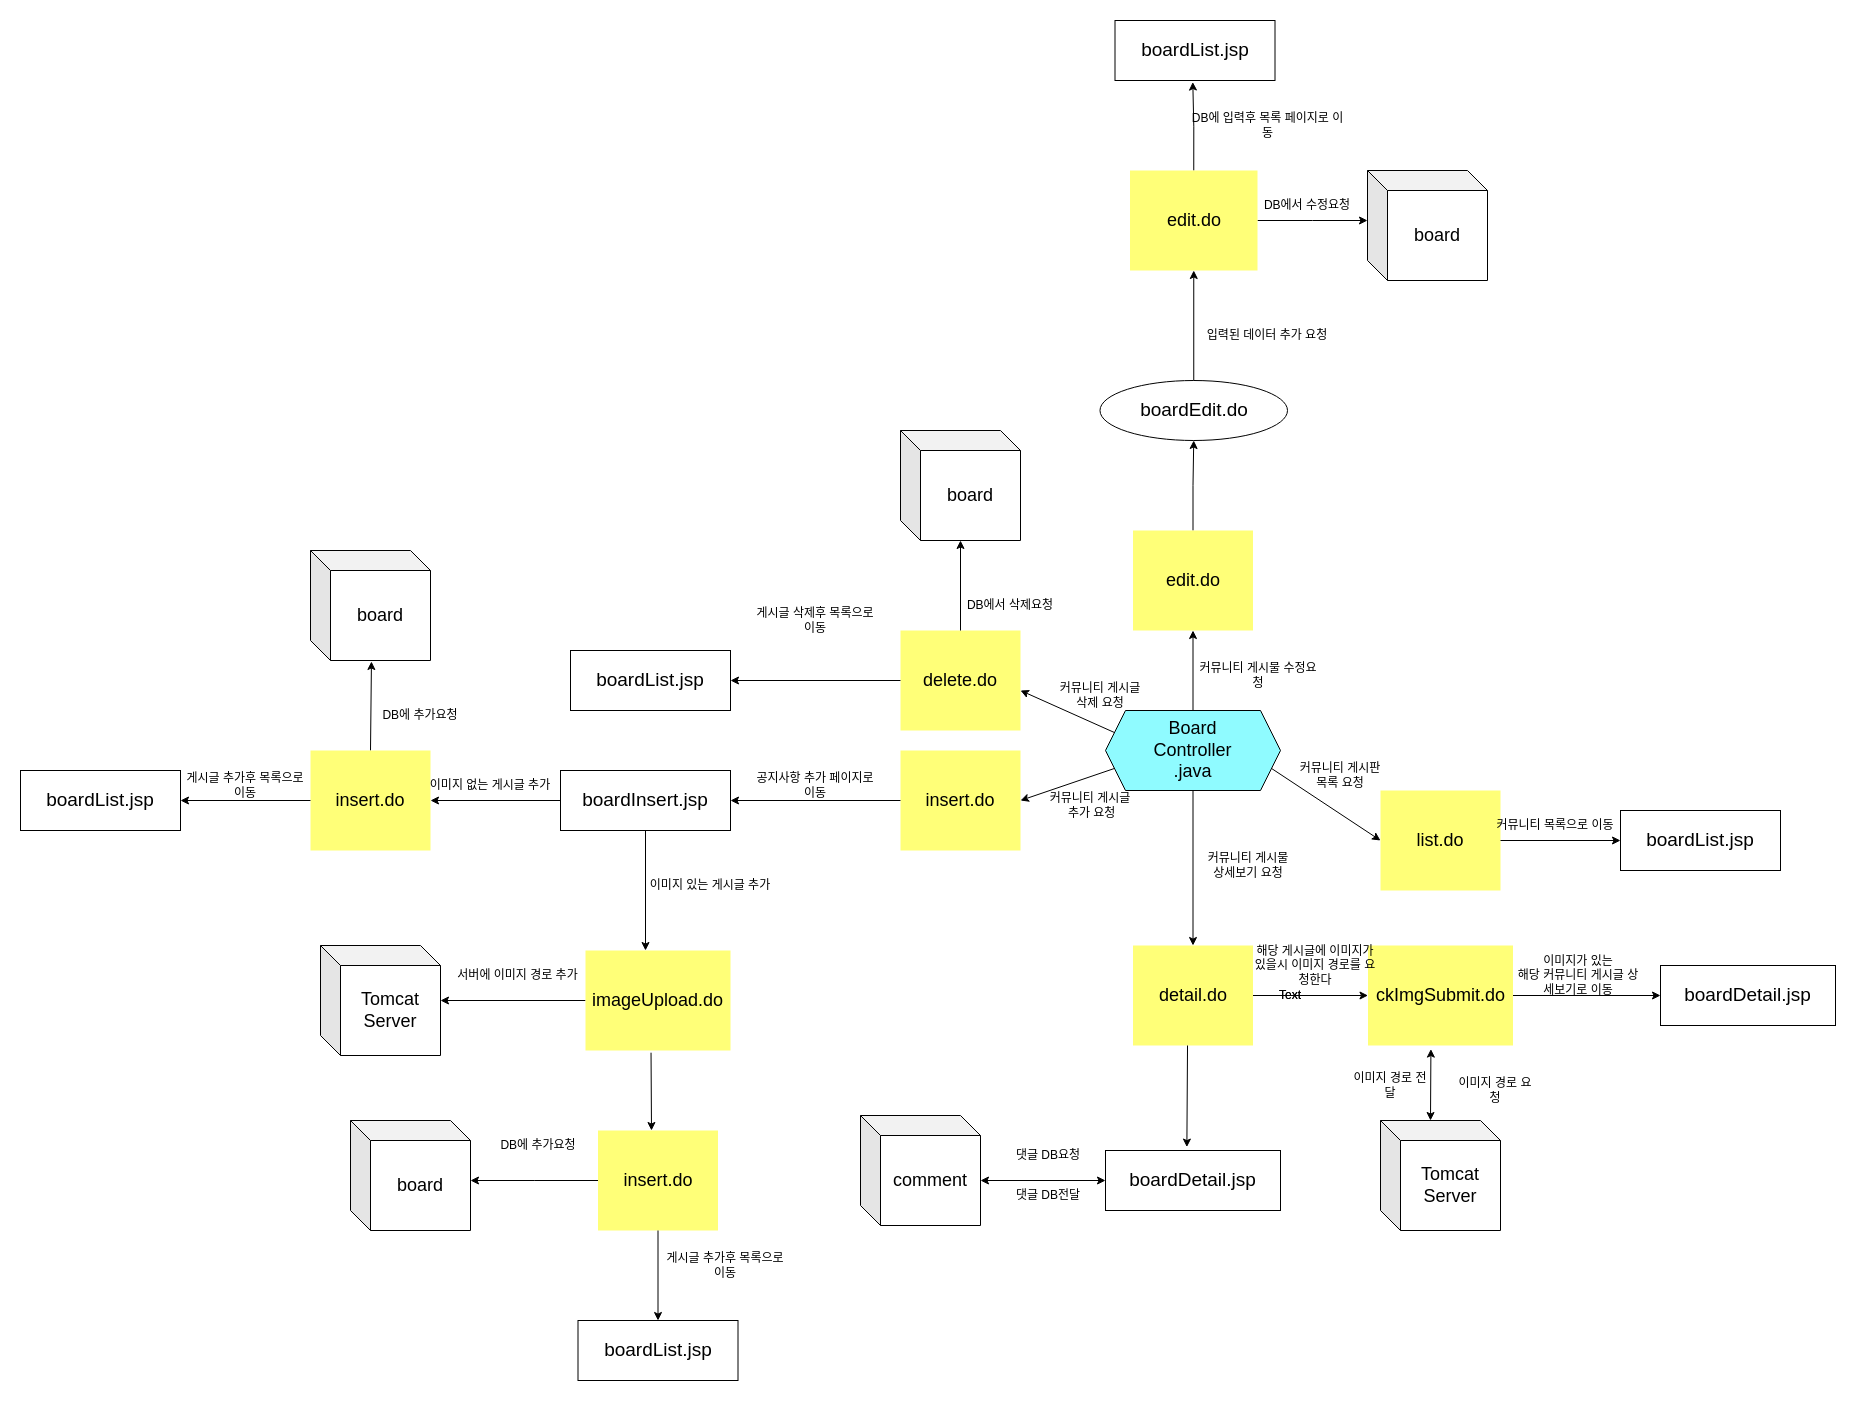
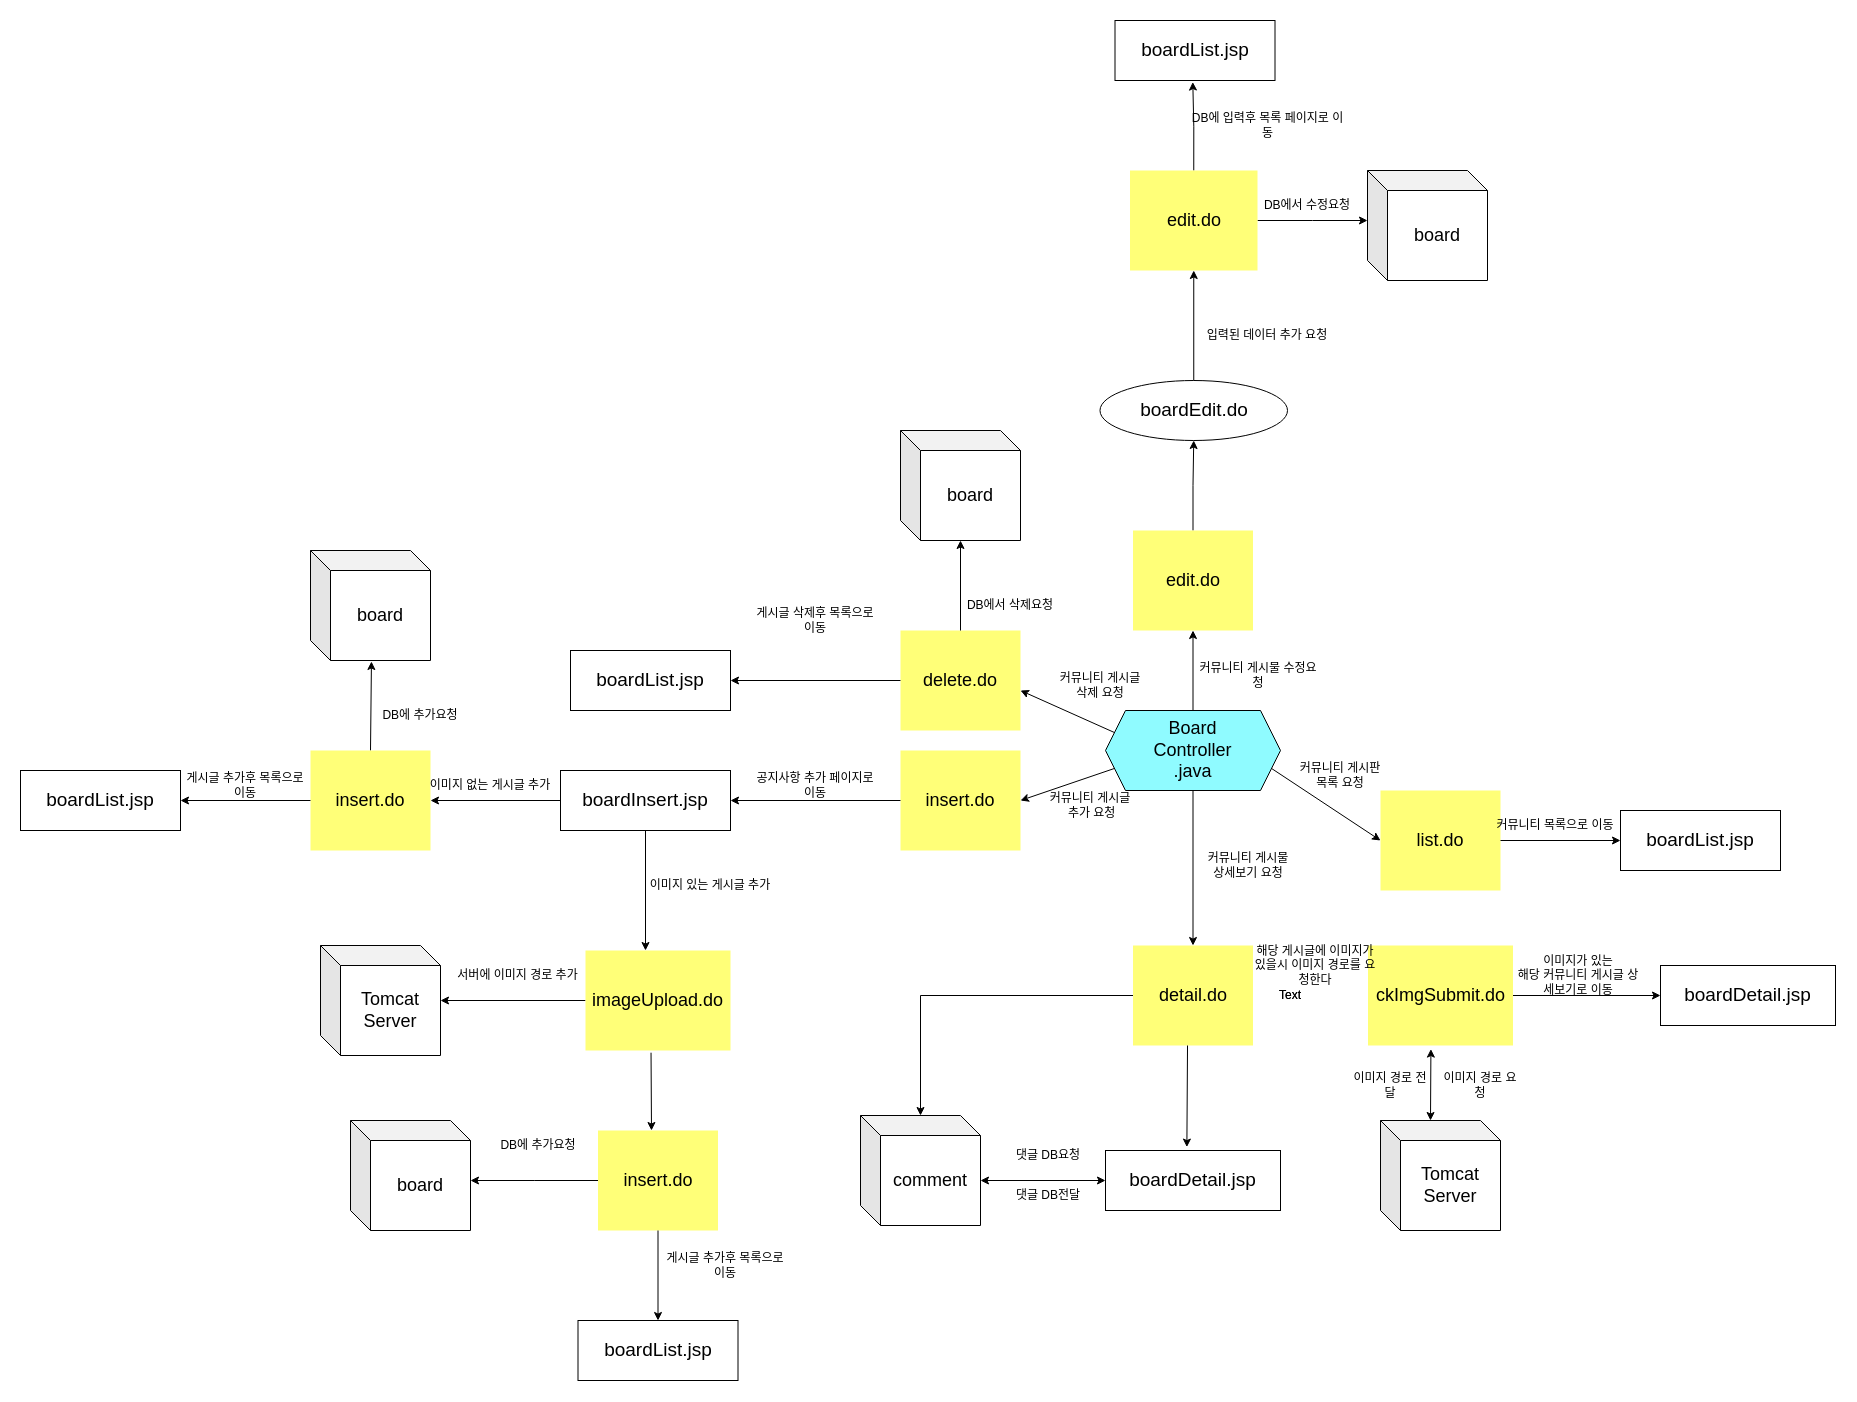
node "커뮤니티 게시글 삭제 요청": moved (1101, 696) -> (1101, 686)
edge "detail.do" -> "ckImgSubmit.do": now "detail.do" -> "comment"
node "이미지 경로 요청": moved (1496, 1091) -> (1481, 1086)
